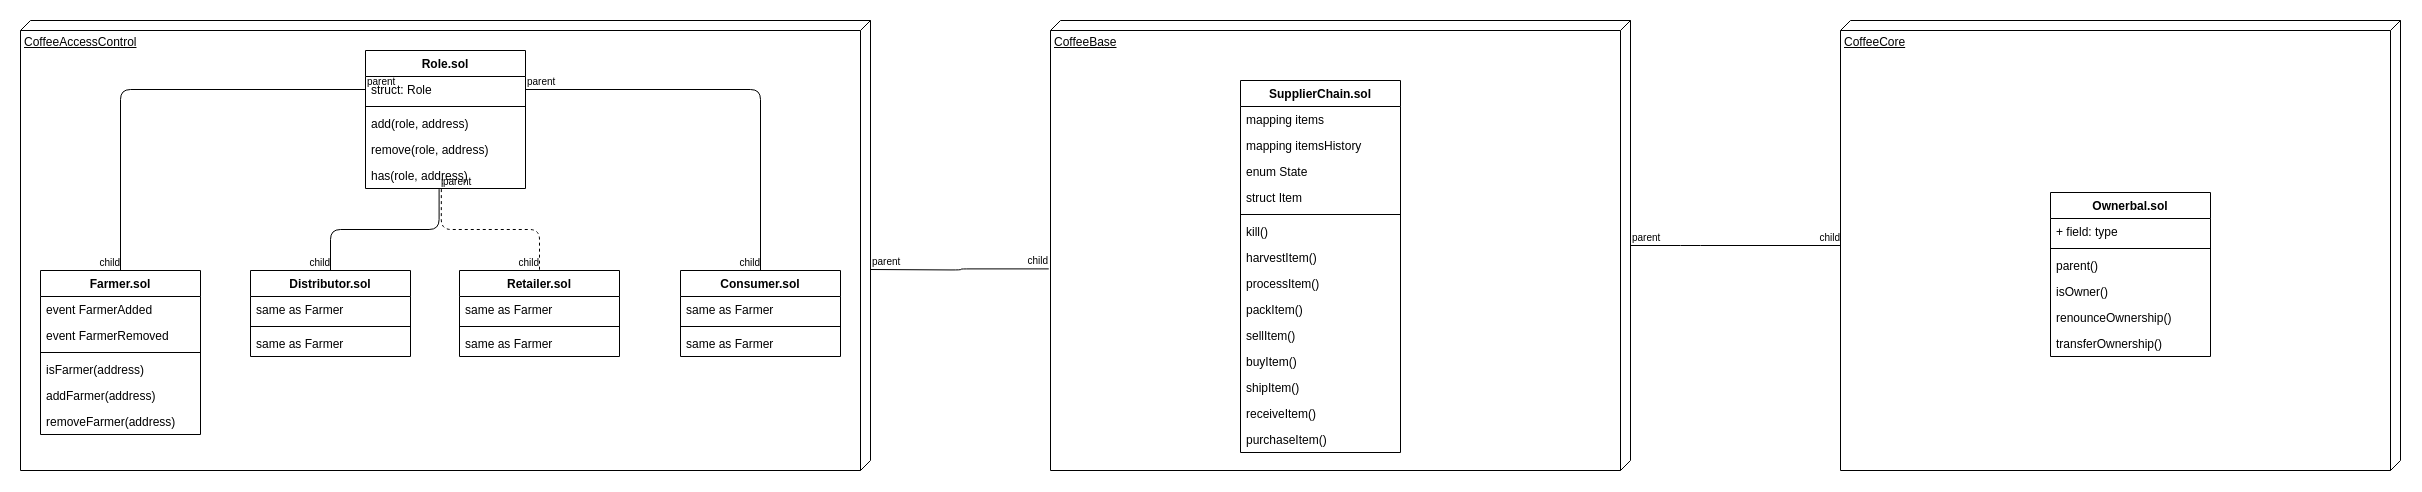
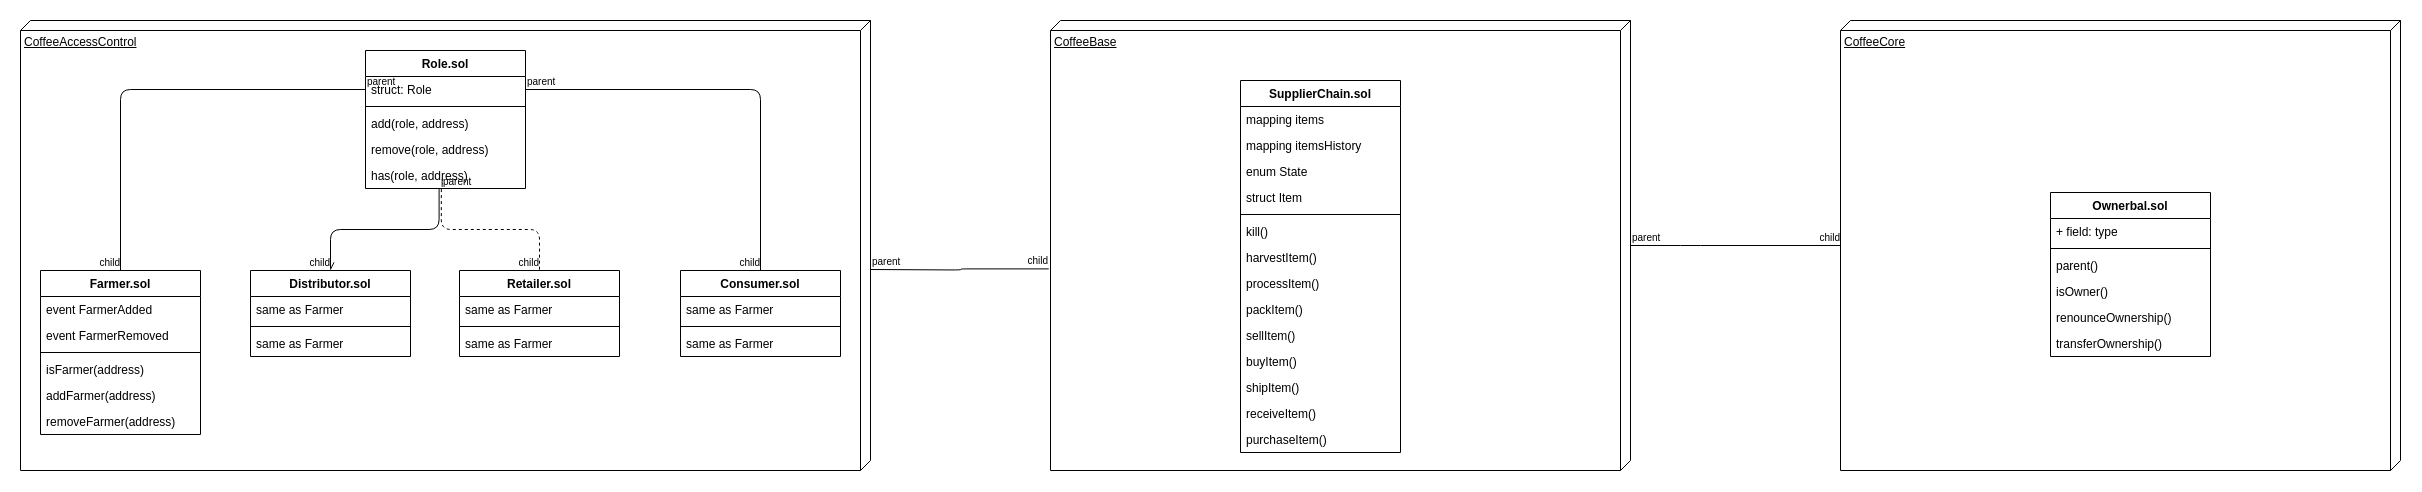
edge "has(role, address)" -- "Distributor.sol": arrowhead none -> open
